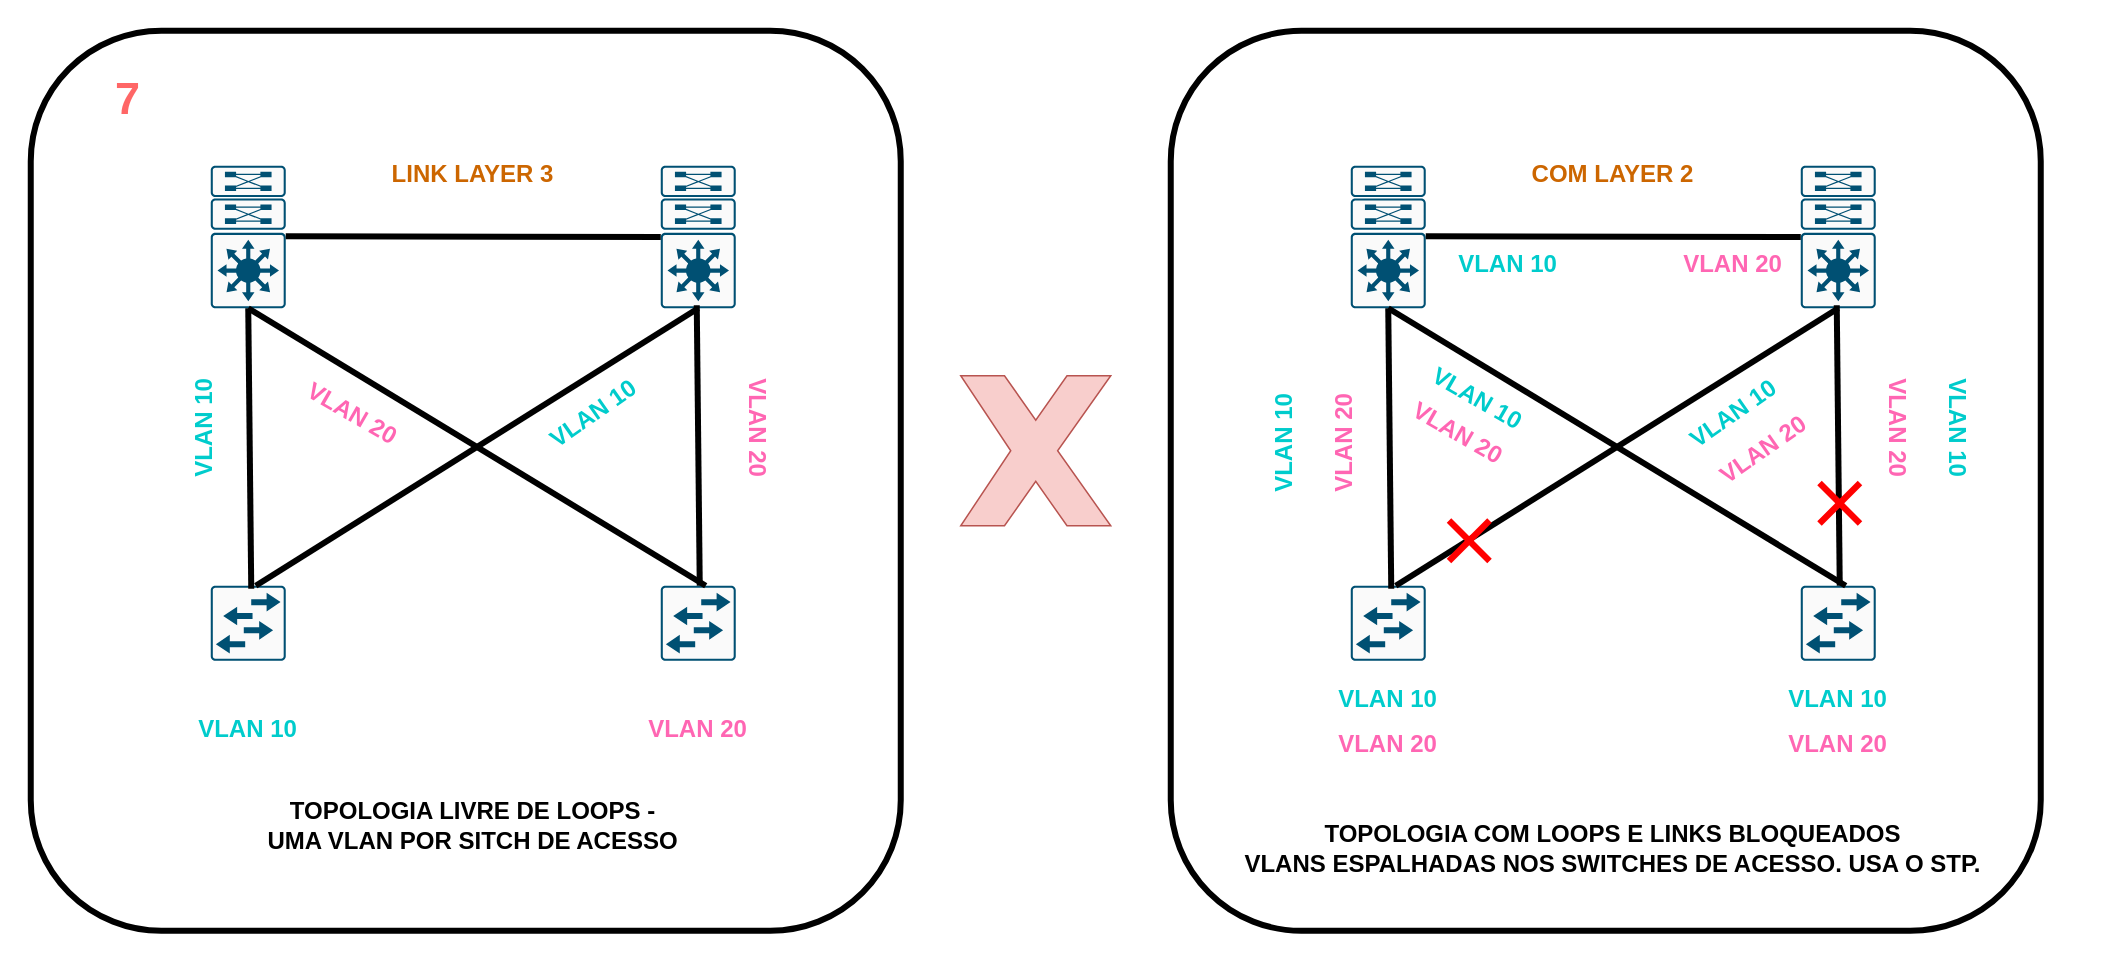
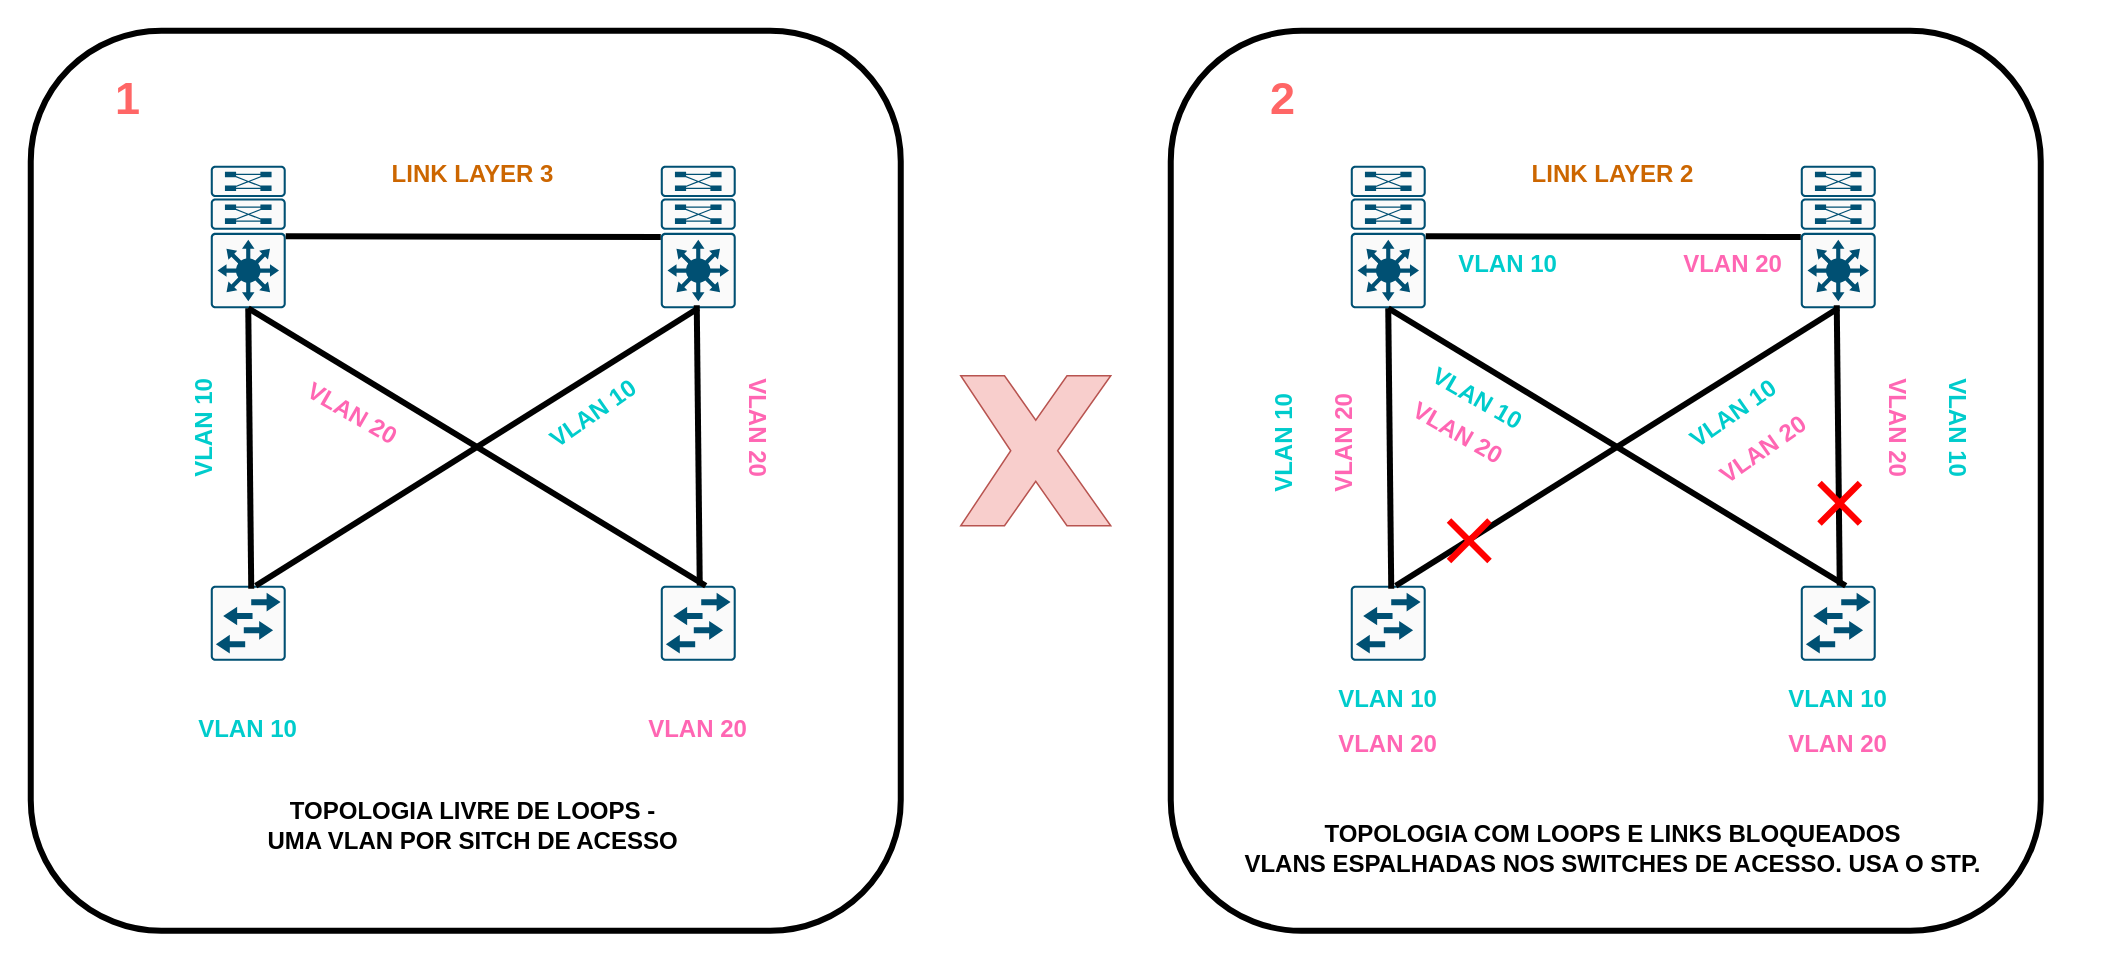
node "7": label "7" -> "1"
node "2": added
node "COM LAYER 2": label "COM LAYER 2" -> "LINK LAYER 2"
